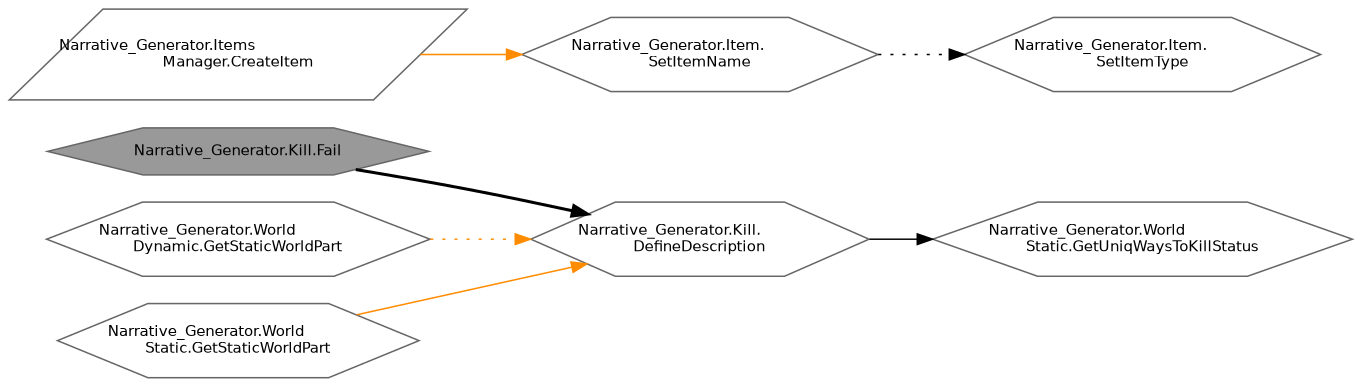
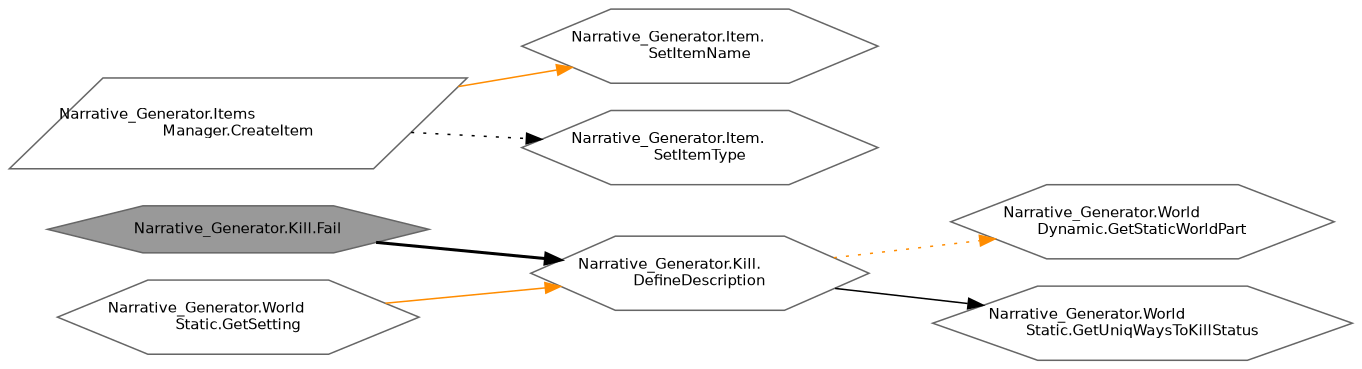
edge "Narrative_Generator.Item. SetItemName" -> "Narrative_Generator.Item. SetItemType": now "Narrative_Generator.Items Manager.CreateItem" -> "Narrative_Generator.Item. SetItemType"
edge "Narrative_Generator.World Dynamic.GetStaticWorldPart" -> "Narrative_Generator.Kill. DefineDescription": reversed
node "Narrative_Generator.World Static.GetStaticWorldPart": label "Narrative_Generator.World Static.GetStaticWorldPart" -> "Narrative_Generator.World Static.GetSetting"
